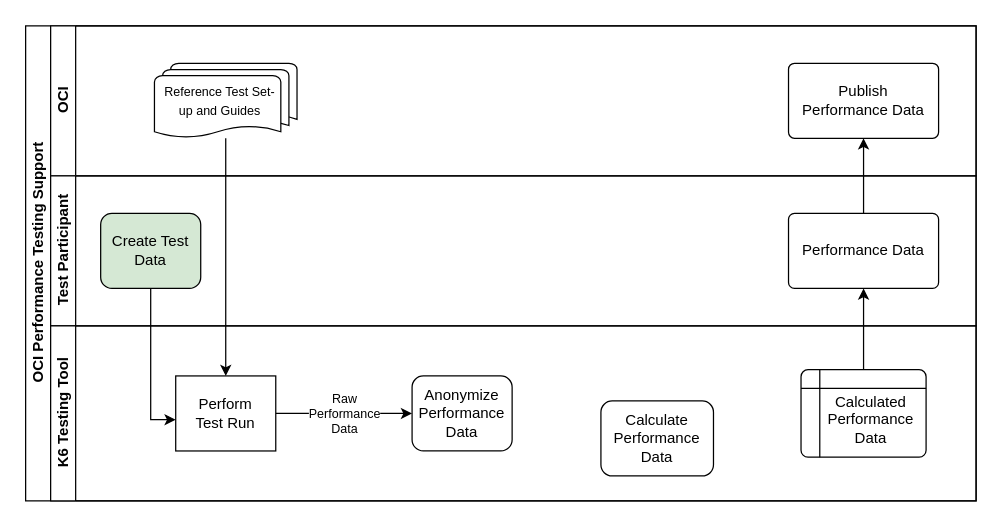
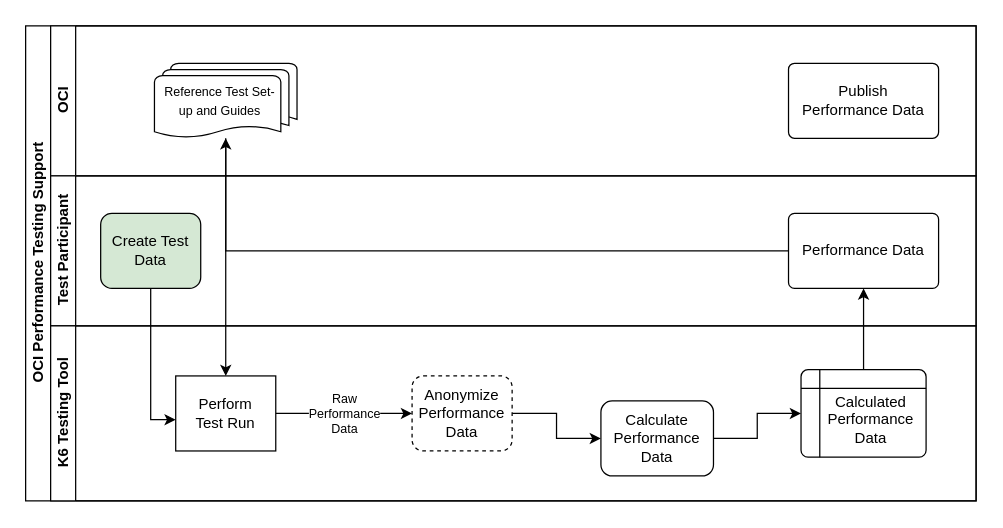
edge "Performance Data" -> "Publish Performance Data": now "Performance Data" -> "Reference Test Set-up and Guides"
node "Anonymize Performance Data": style solid -> dashed
edge "Anonymize Performance Data" -> "Calculate Performance Data": added
edge "Calculate Performance Data" -> "Calculated Performance Data": added
